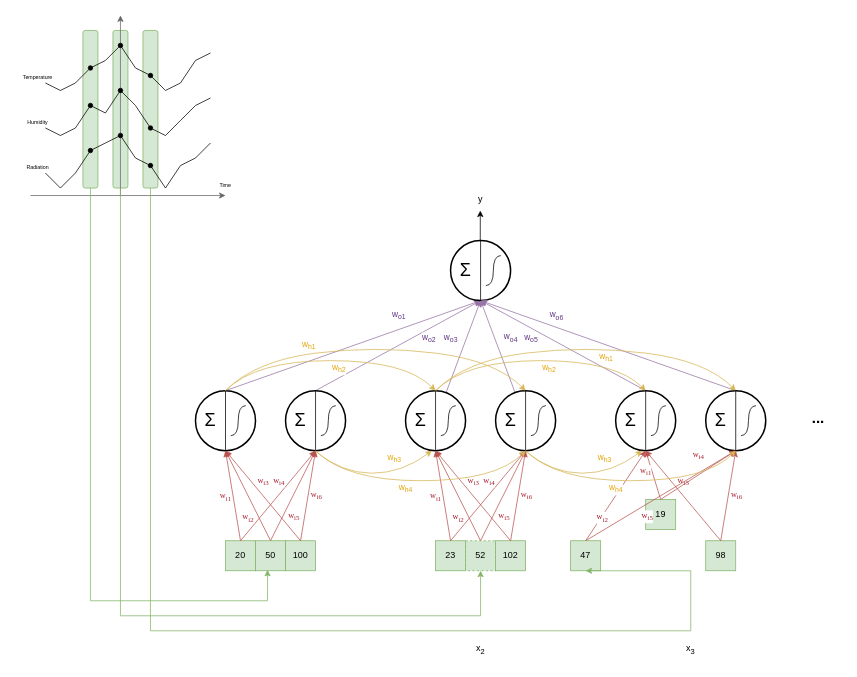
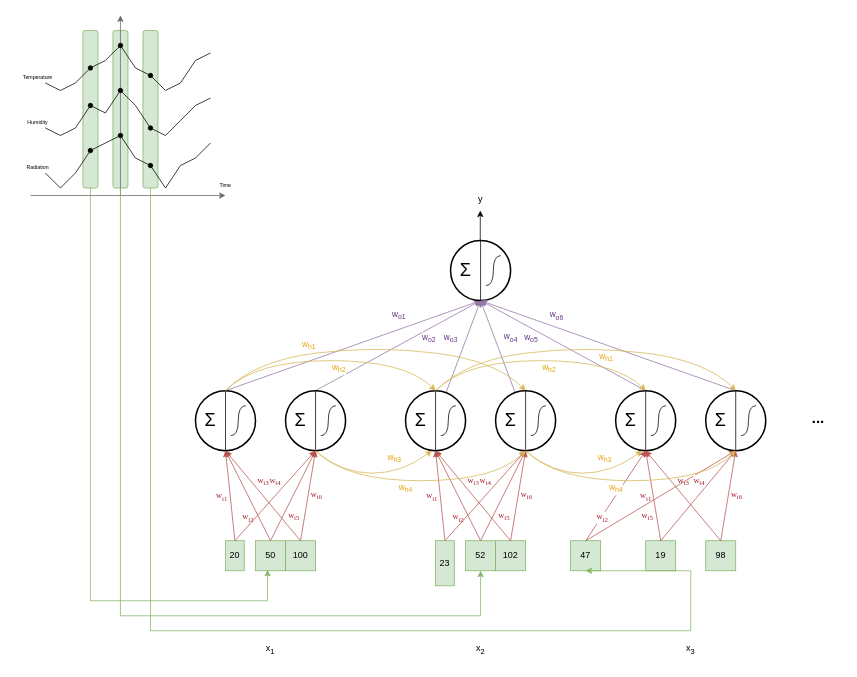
node "19": moved (660, 514) -> (660, 555)
node "20": size 30x30 -> 19x30
node "23": size 30x30 -> 19x45
node "52": style dashed -> solid
node "x1": added
